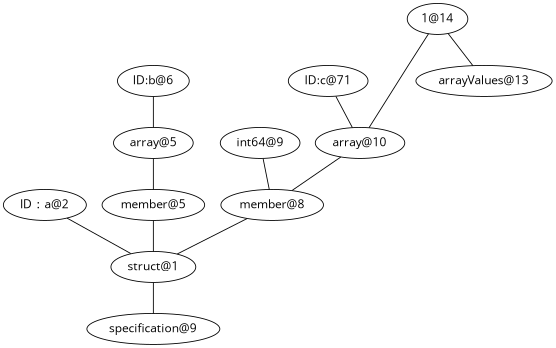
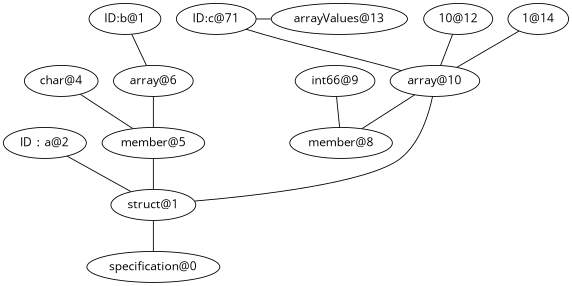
node "10@12": added
edge "1@14" -- "arrayValues@13": now "ID:c@71" -- "arrayValues@13"
node "char@4": added
node "ID:b@6": label "ID:b@6" -> "ID:b@1"
node "array@5": label "array@5" -> "array@6"
node "int64@9": label "int64@9" -> "int66@9"
edge "member@8" -- "struct@1": now "array@10" -- "struct@1"
node "specification@9": label "specification@9" -> "specification@0"
